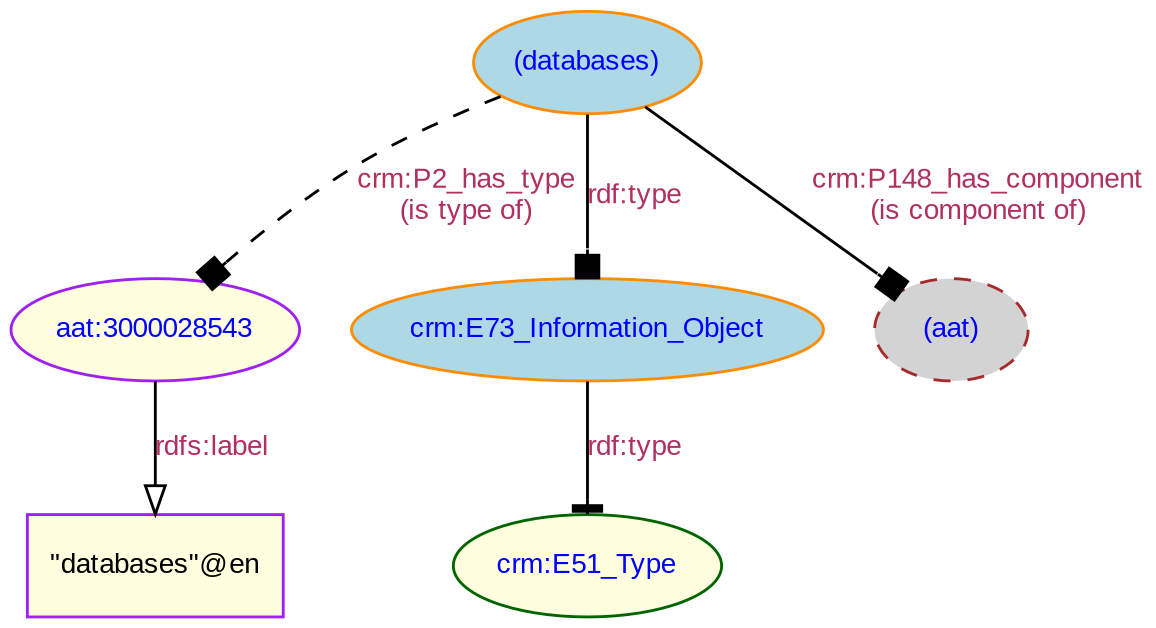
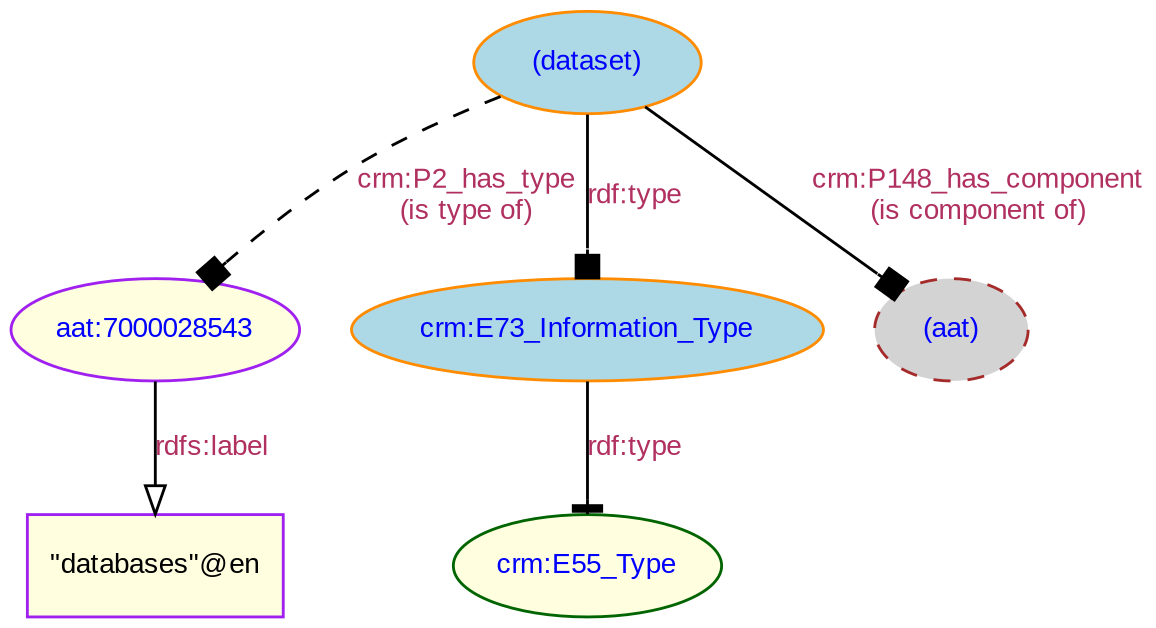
node "(databases)": label "(databases)" -> "(dataset)"
node "aat:3000028543": label "aat:3000028543" -> "aat:7000028543"
node "crm:E73_Information_Object": label "crm:E73_Information_Object" -> "crm:E73_Information_Type"
node "crm:E51_Type": label "crm:E51_Type" -> "crm:E55_Type"
